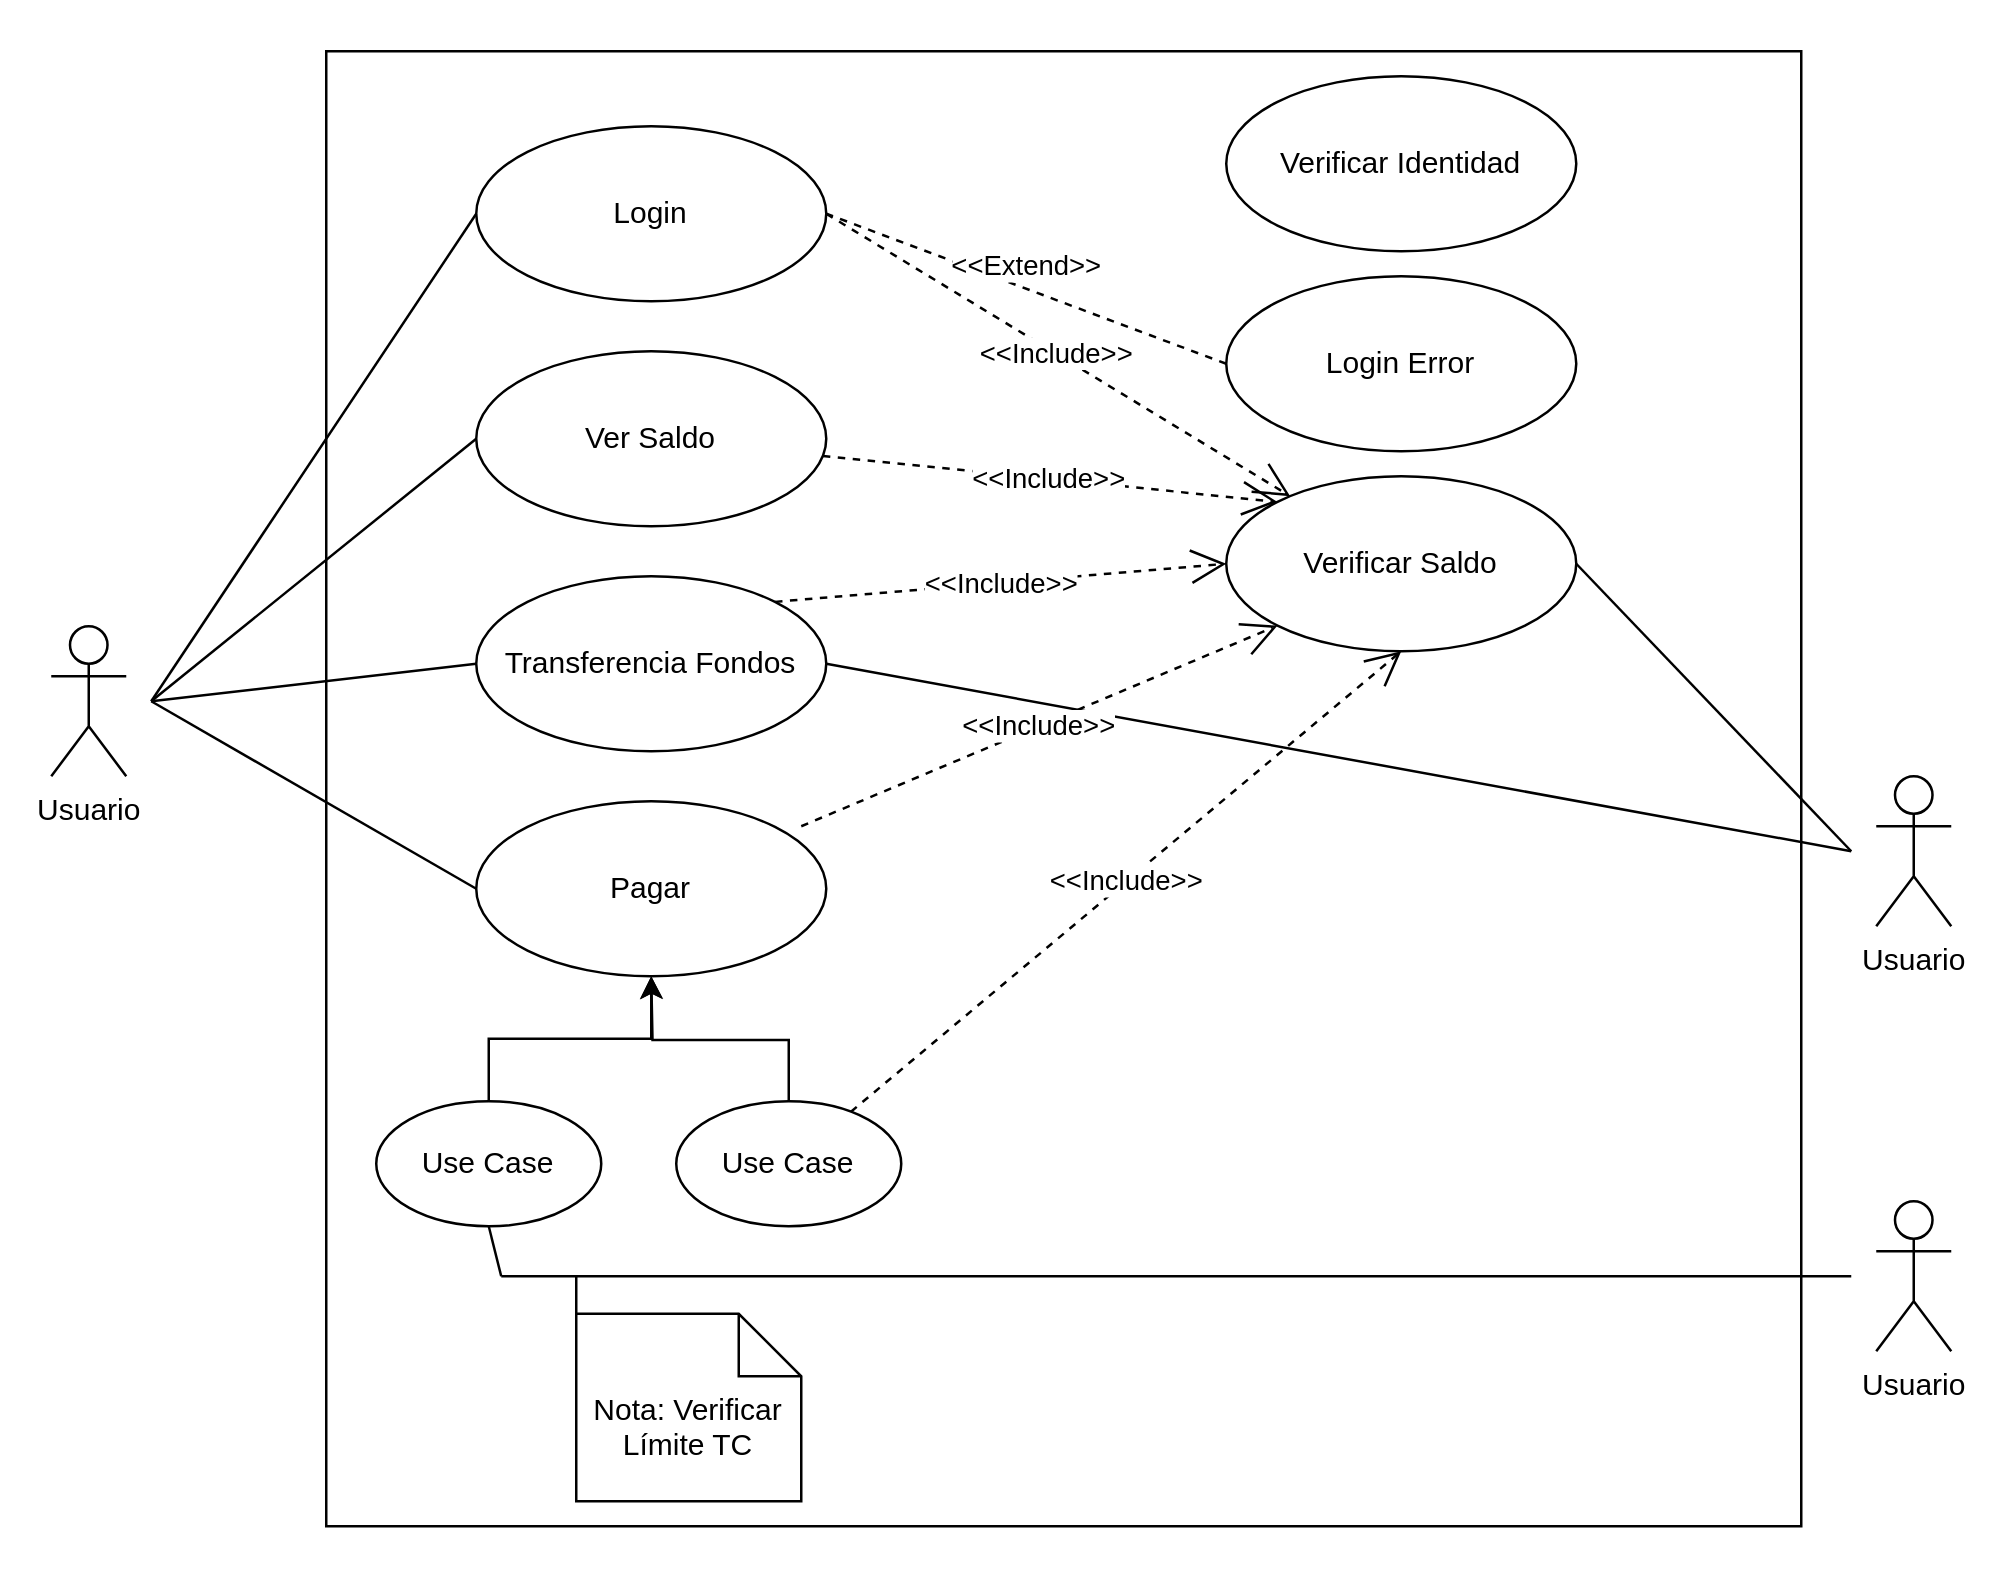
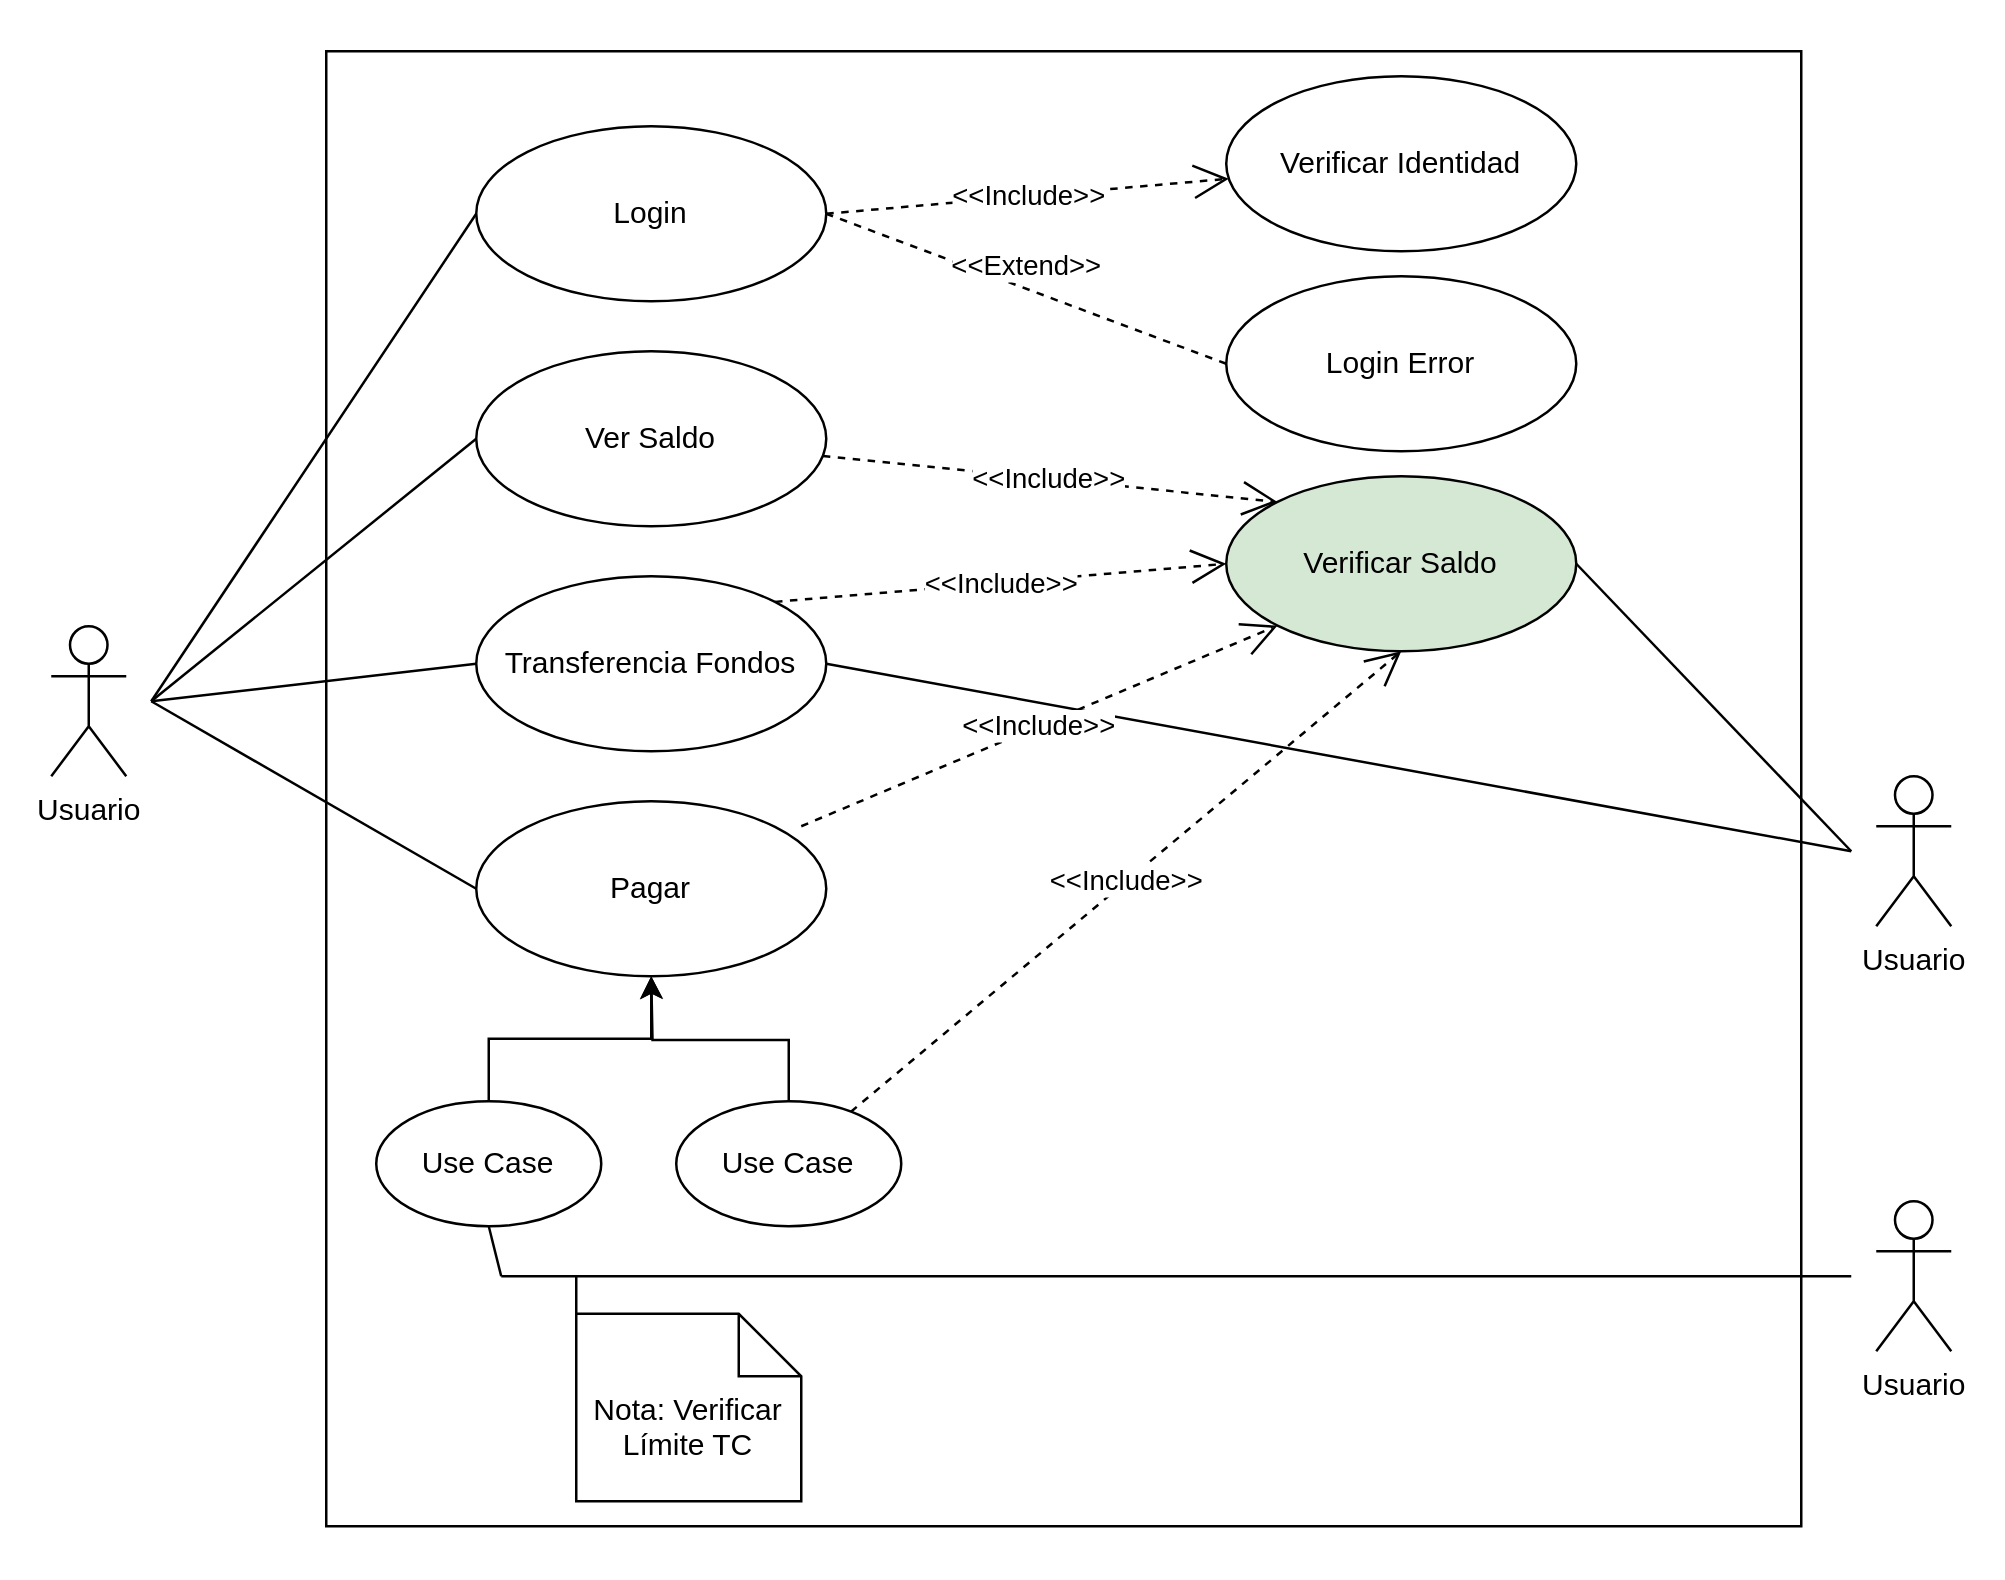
edge "Login" -> "Verificar Saldo": now "Login" -> "Verificar Identidad"
node "Verificar Saldo": fillcolor #ffffff -> #d5e8d4
